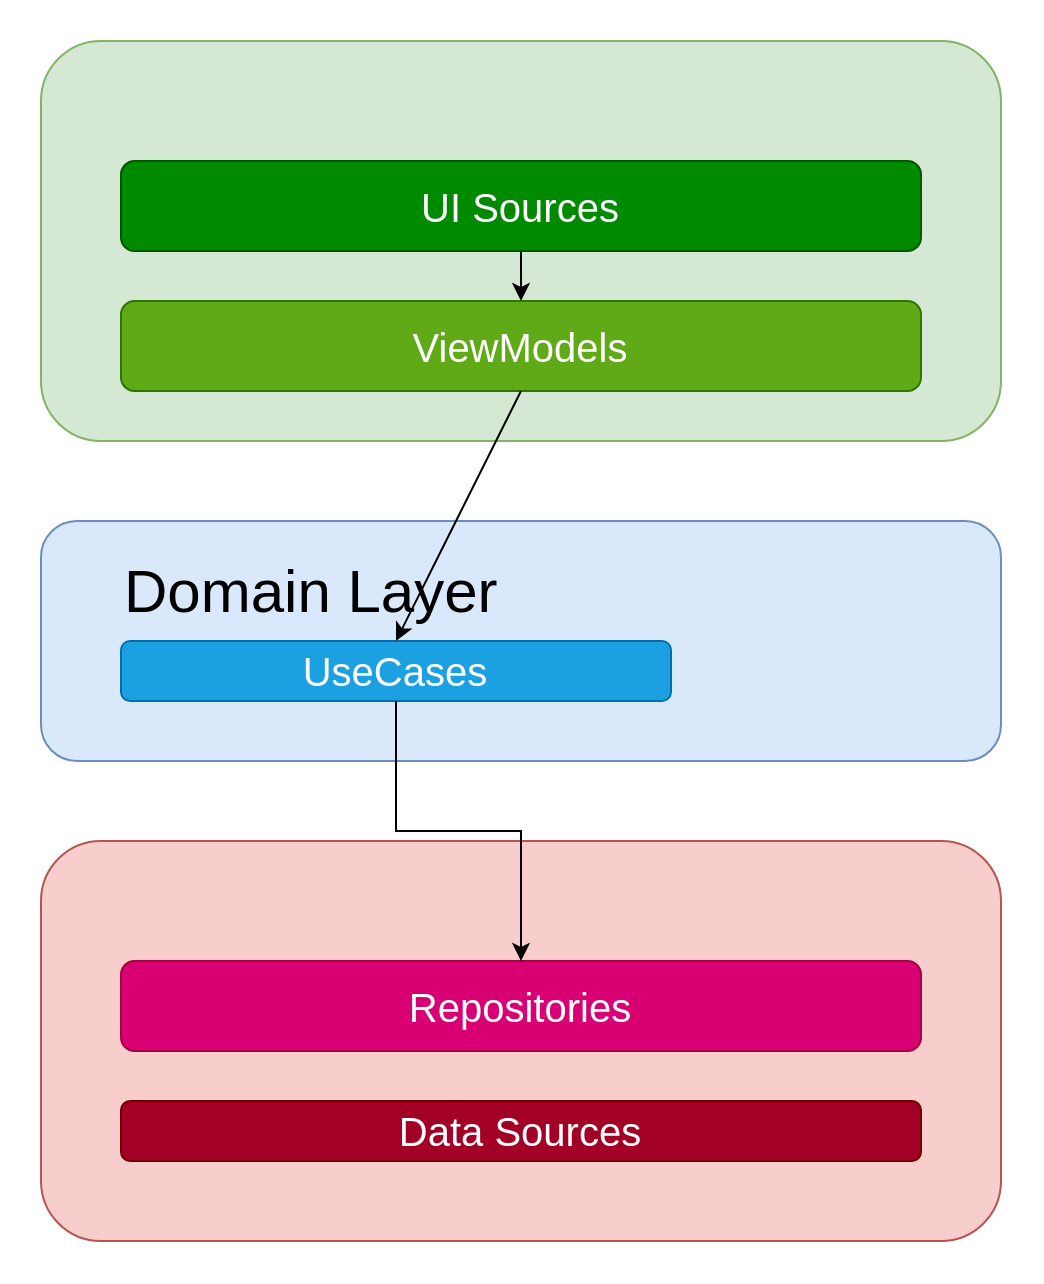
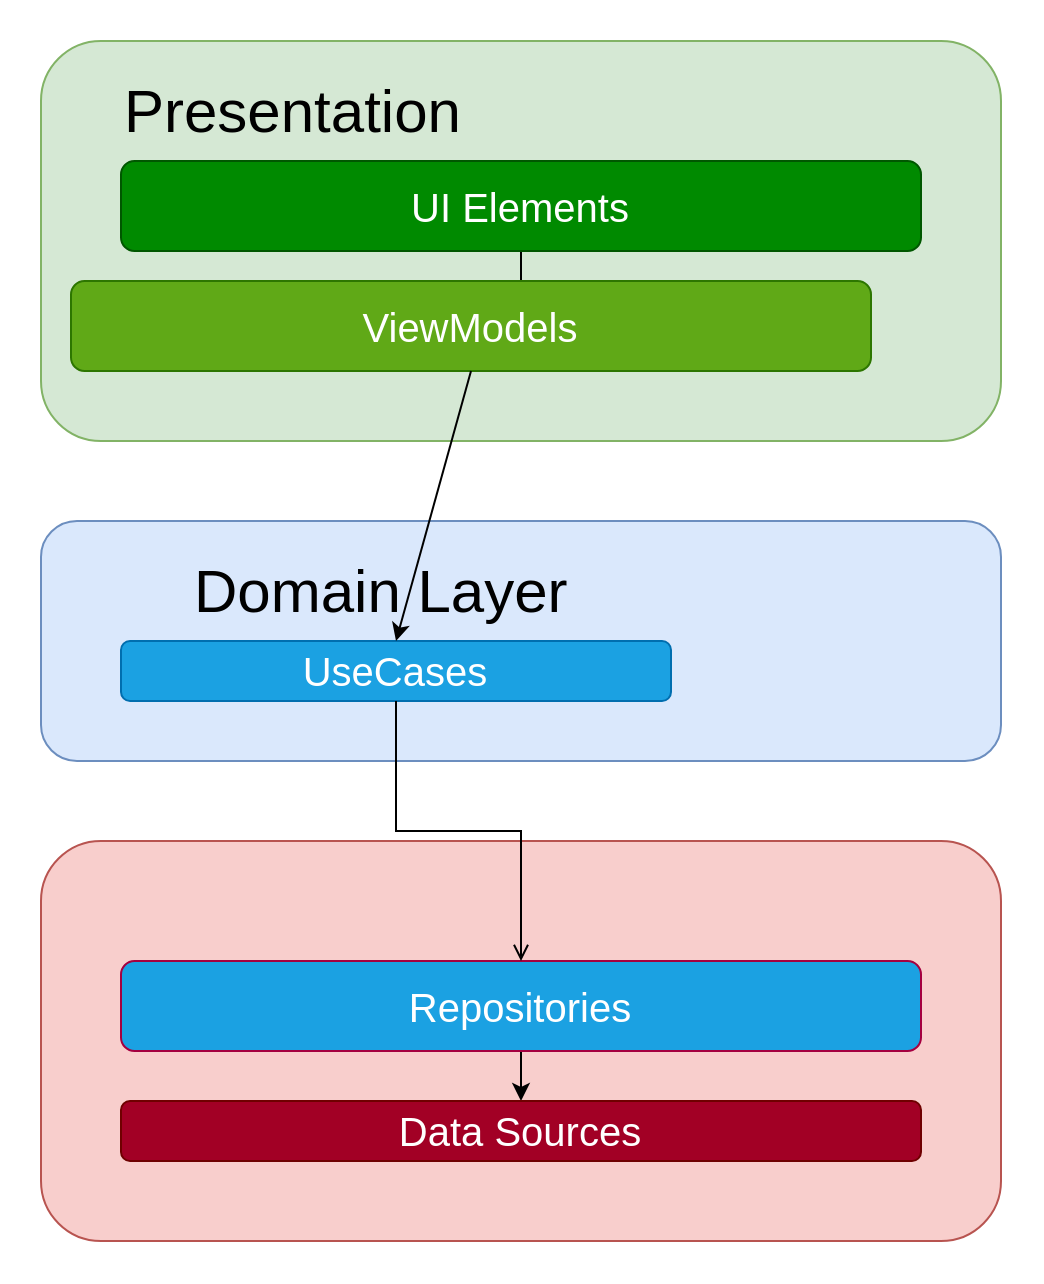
node "Presentation": added
node "UI Sources": label "UI Sources" -> "UI Elements"
node "ViewModels": moved (521, 346) -> (471, 326)
node "Domain Layer": moved (341, 591) -> (411, 591)
edge "UseCases" -> "Repositories": arrowhead classic -> open
node "Repositories": fillcolor #d80073 -> #1ba1e2
edge "Repositories" -> "Data Sources": added
